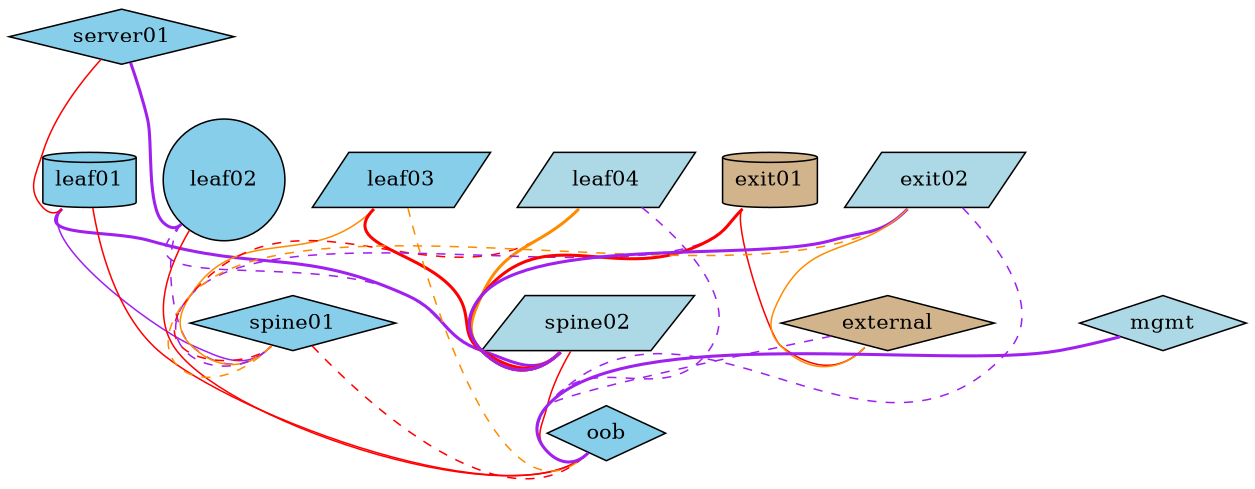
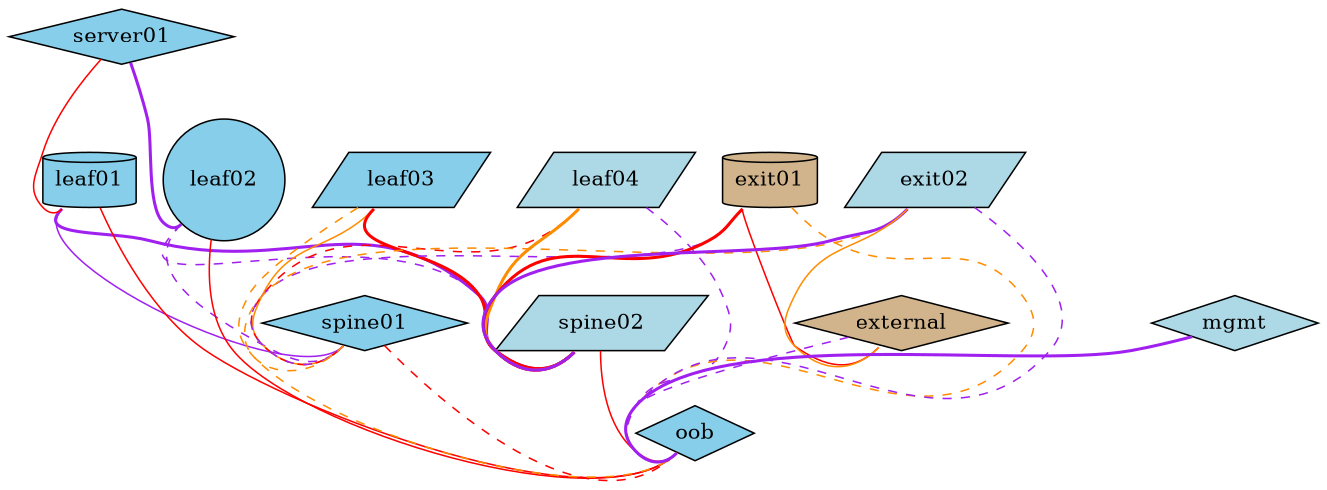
edge "exit01" -- "oob": added
